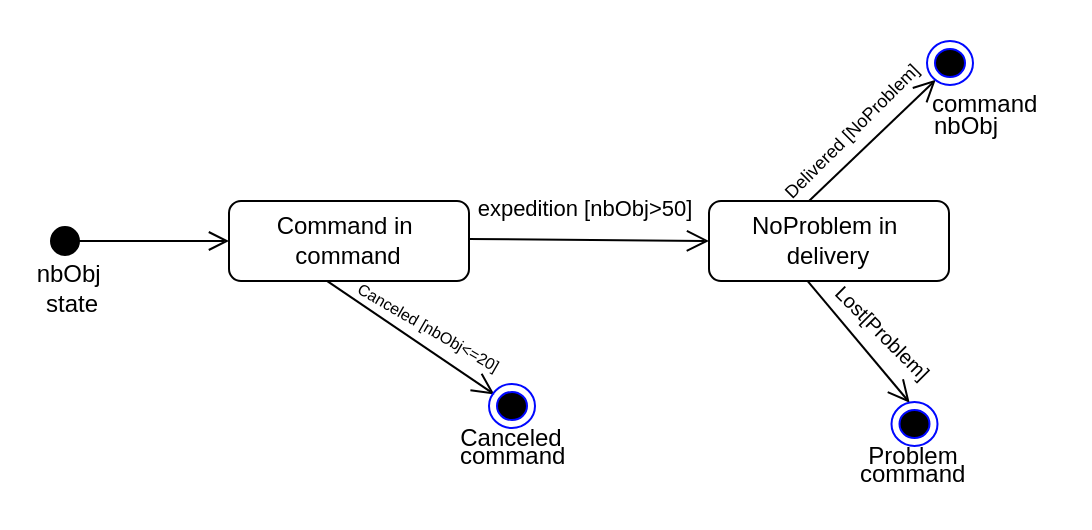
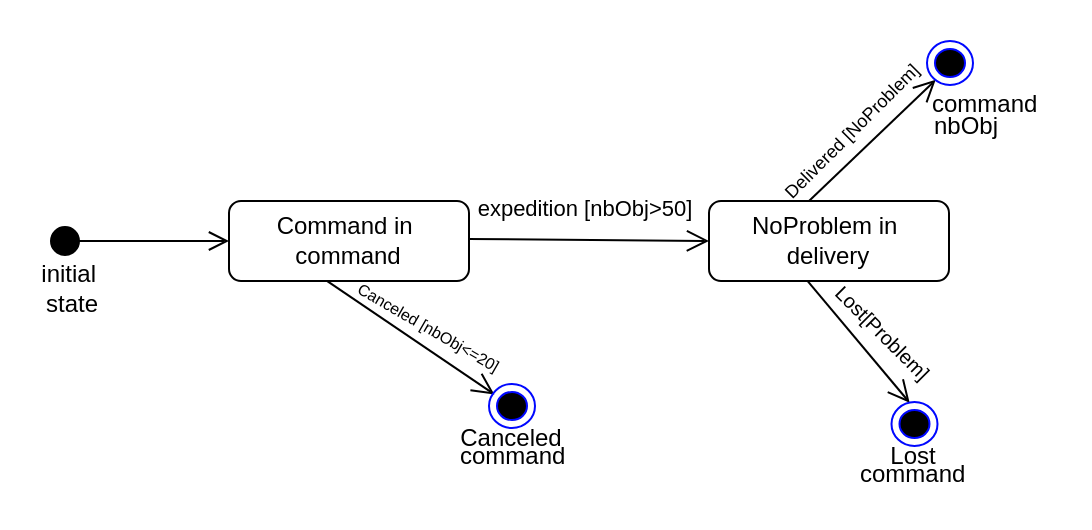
node "nbObj state": label "nbObj state" -> "initial state"
node "Problem": label "Problem" -> "Lost"
